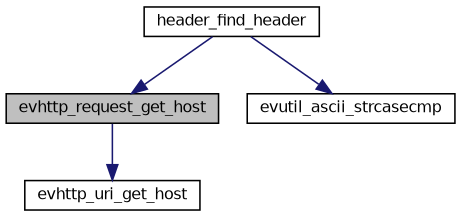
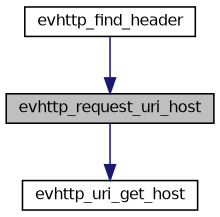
node "header_find_header": label "header_find_header" -> "evhttp_find_header"
node "evhttp_request_get_host": label "evhttp_request_get_host" -> "evhttp_request_uri_host"
node "evutil_ascii_strcasecmp": removed
